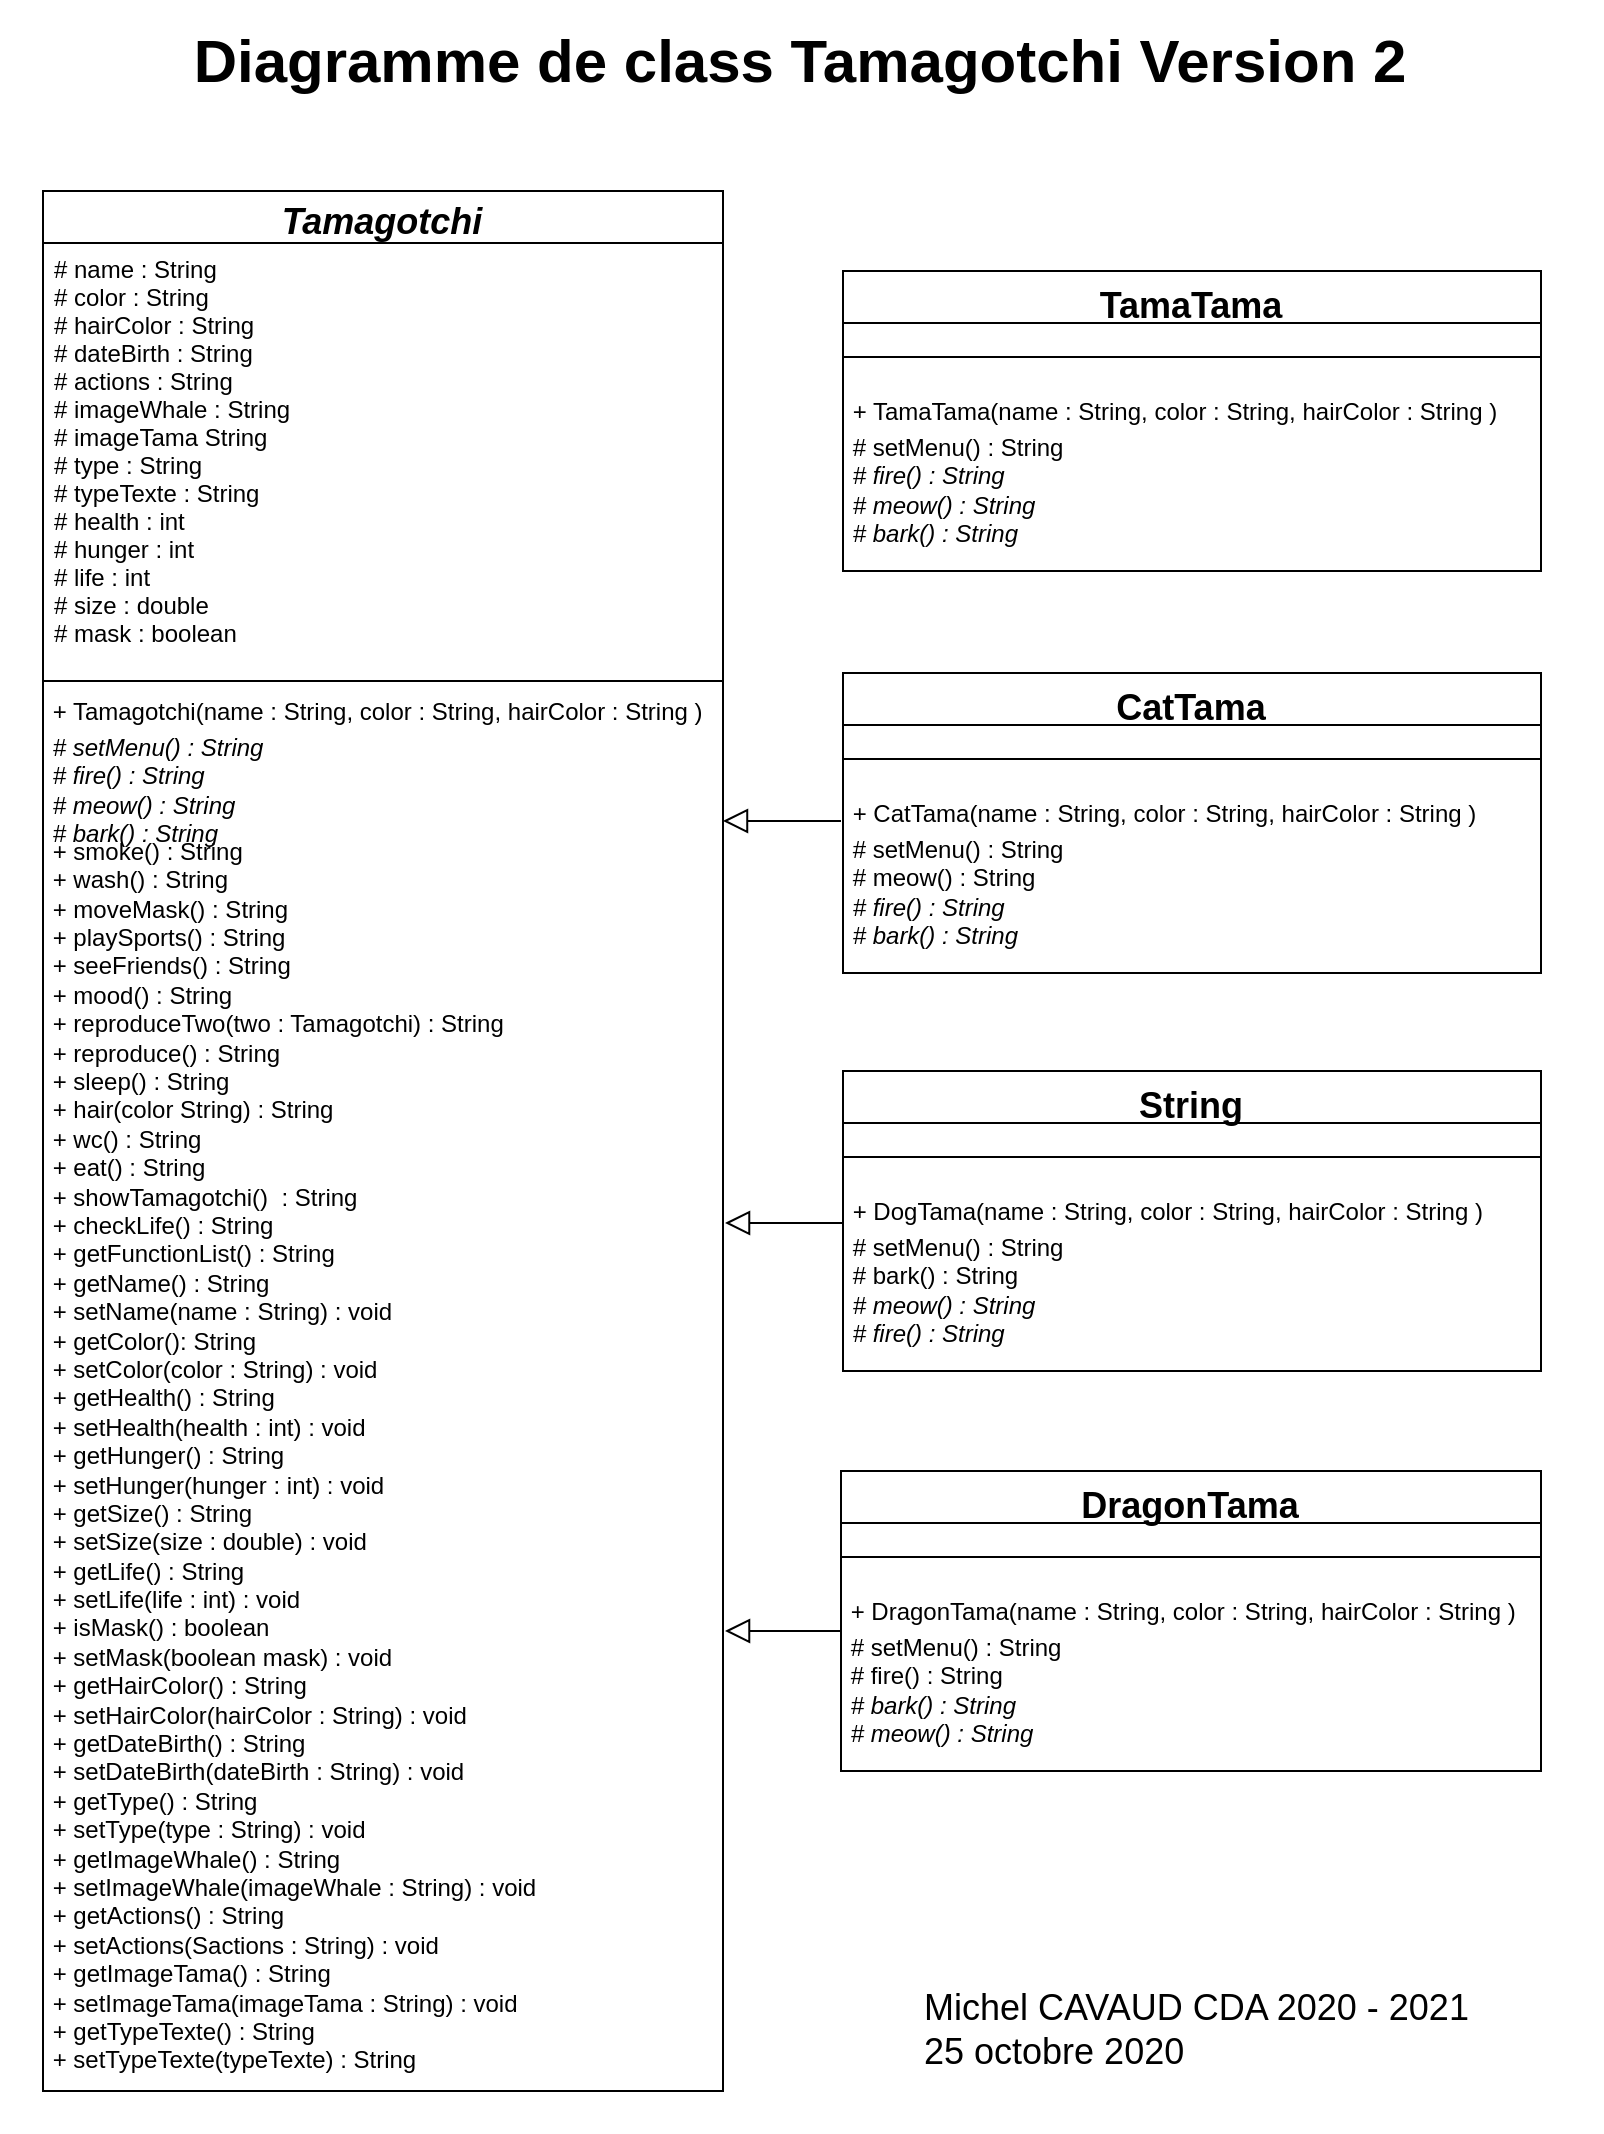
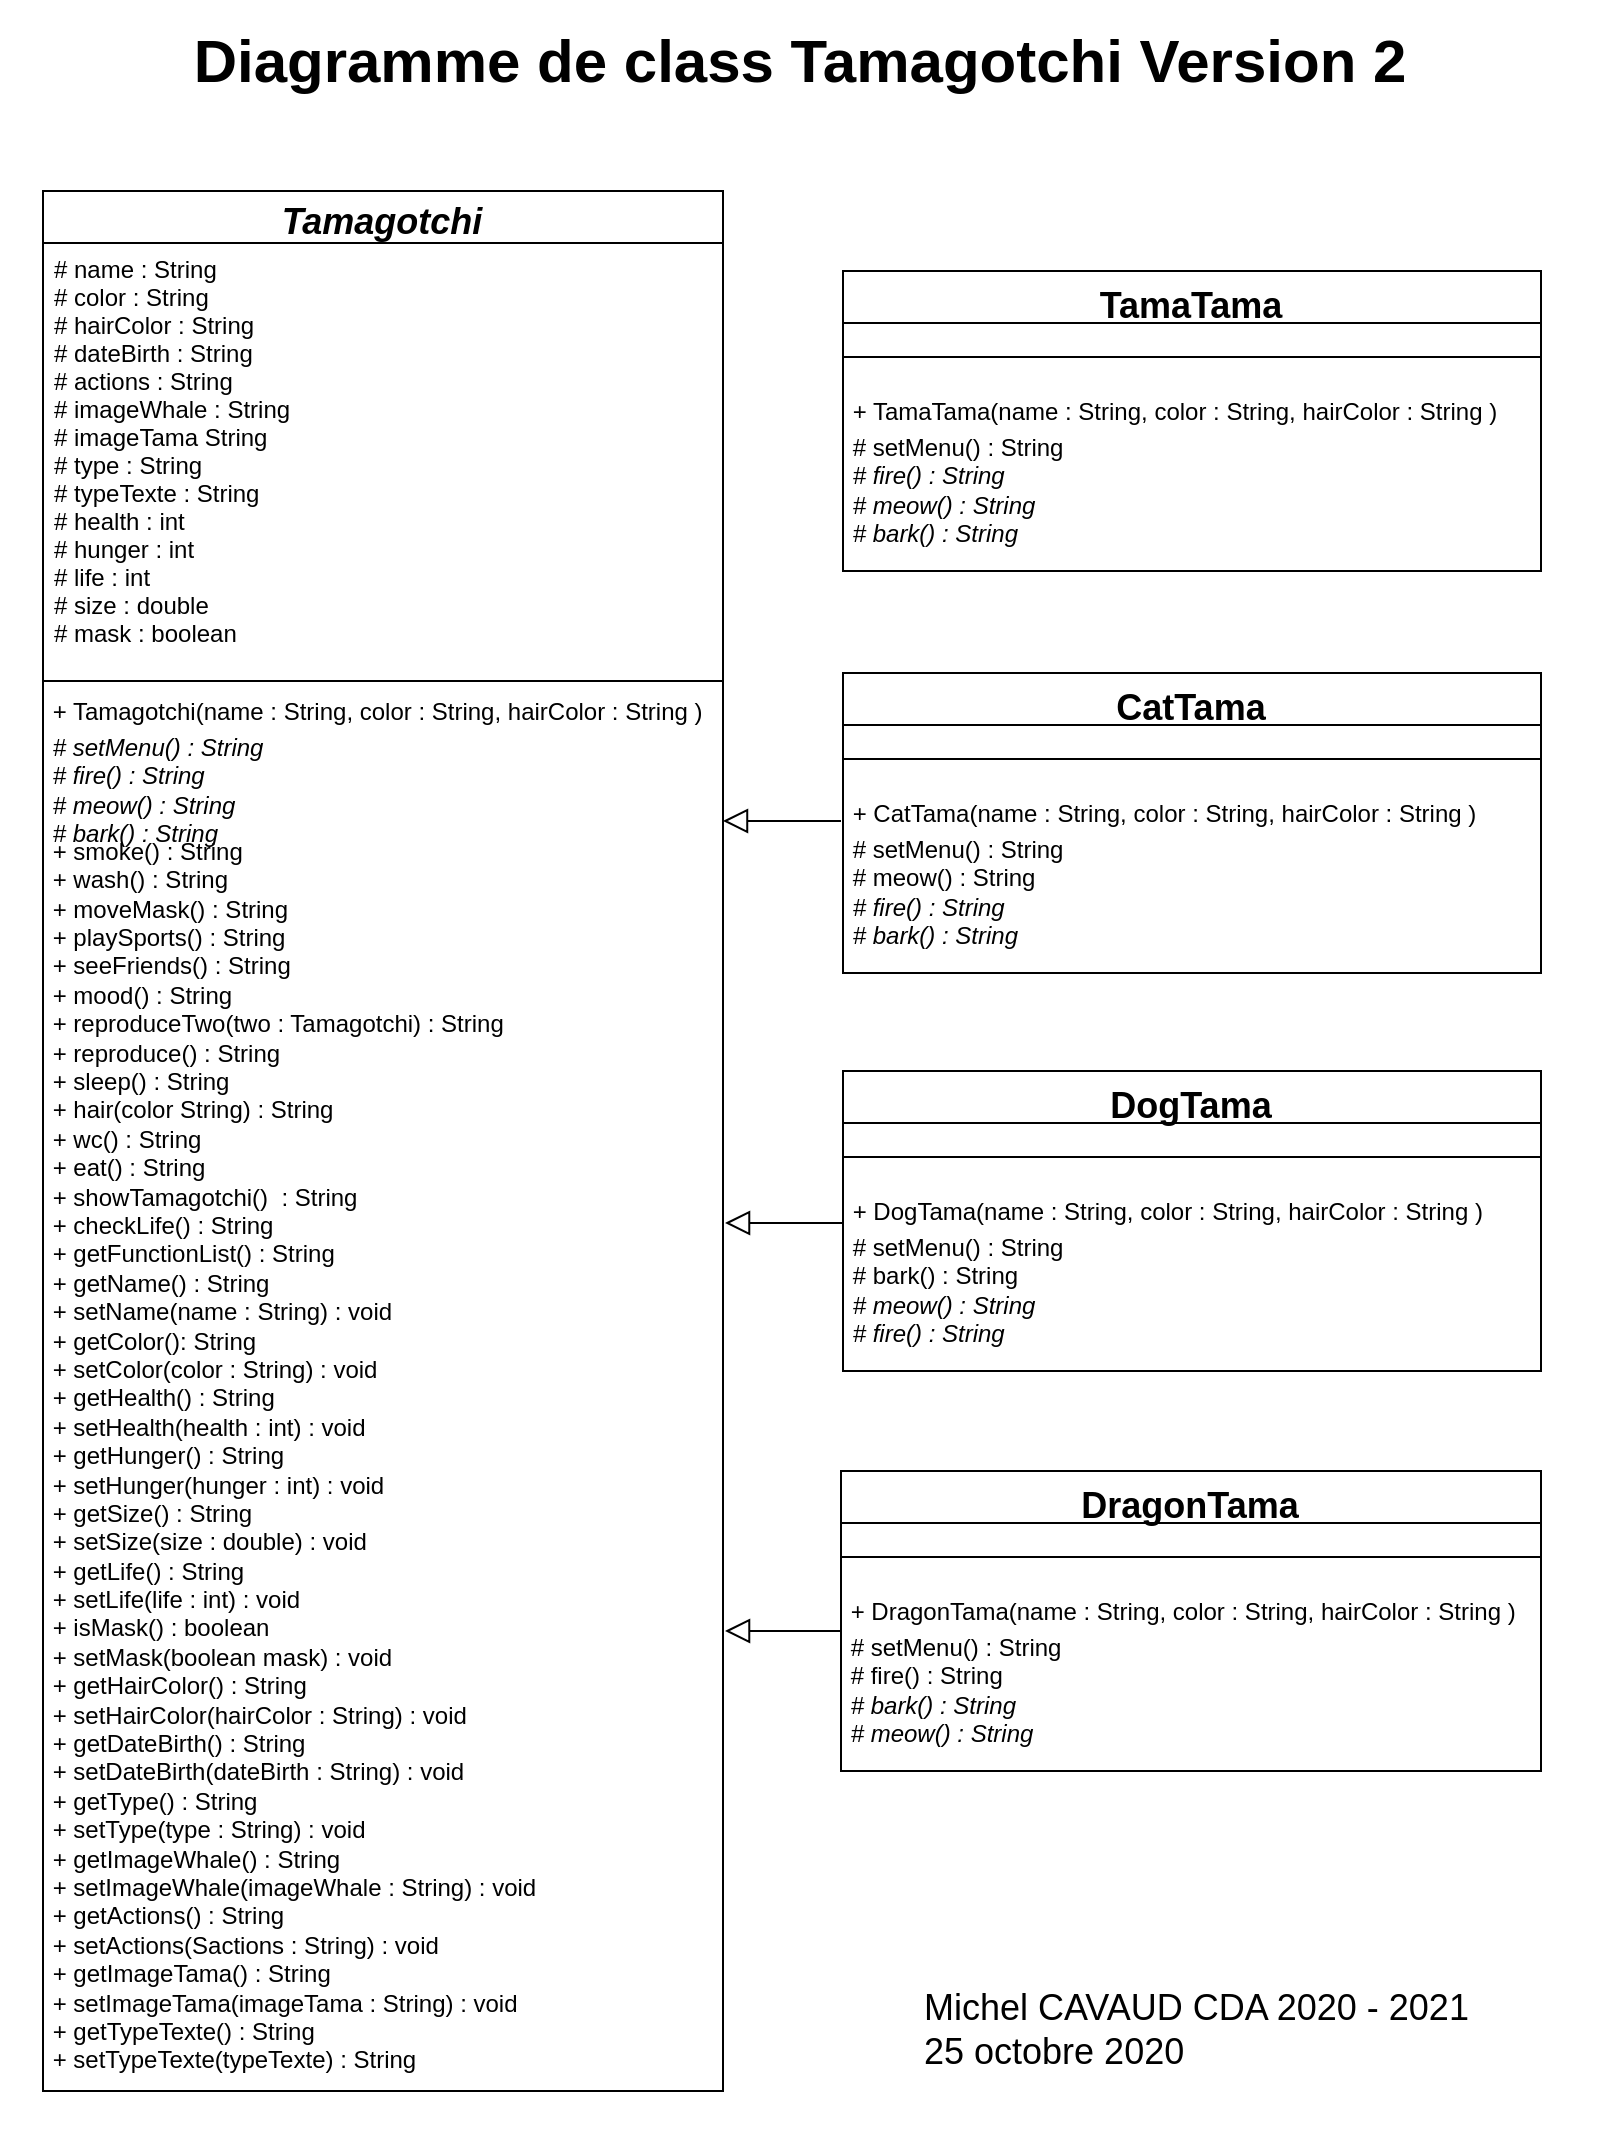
node "String": label "String" -> "DogTama"
